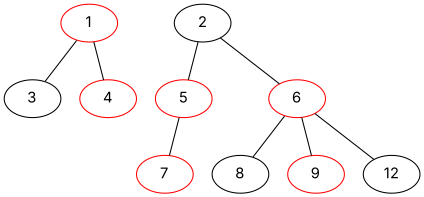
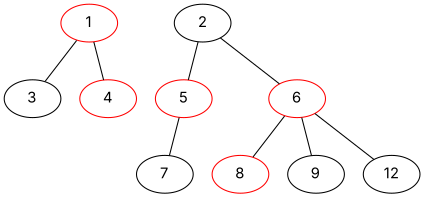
node "7": color red -> blank
node "8": color blank -> red
node "9": color red -> blank
